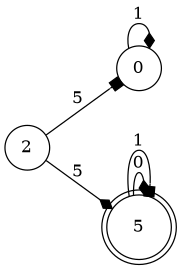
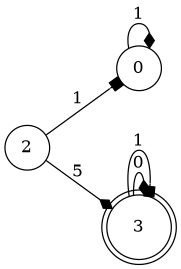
edge "2" -> "0": label "5" -> "1"
node "5": label "5" -> "3"
